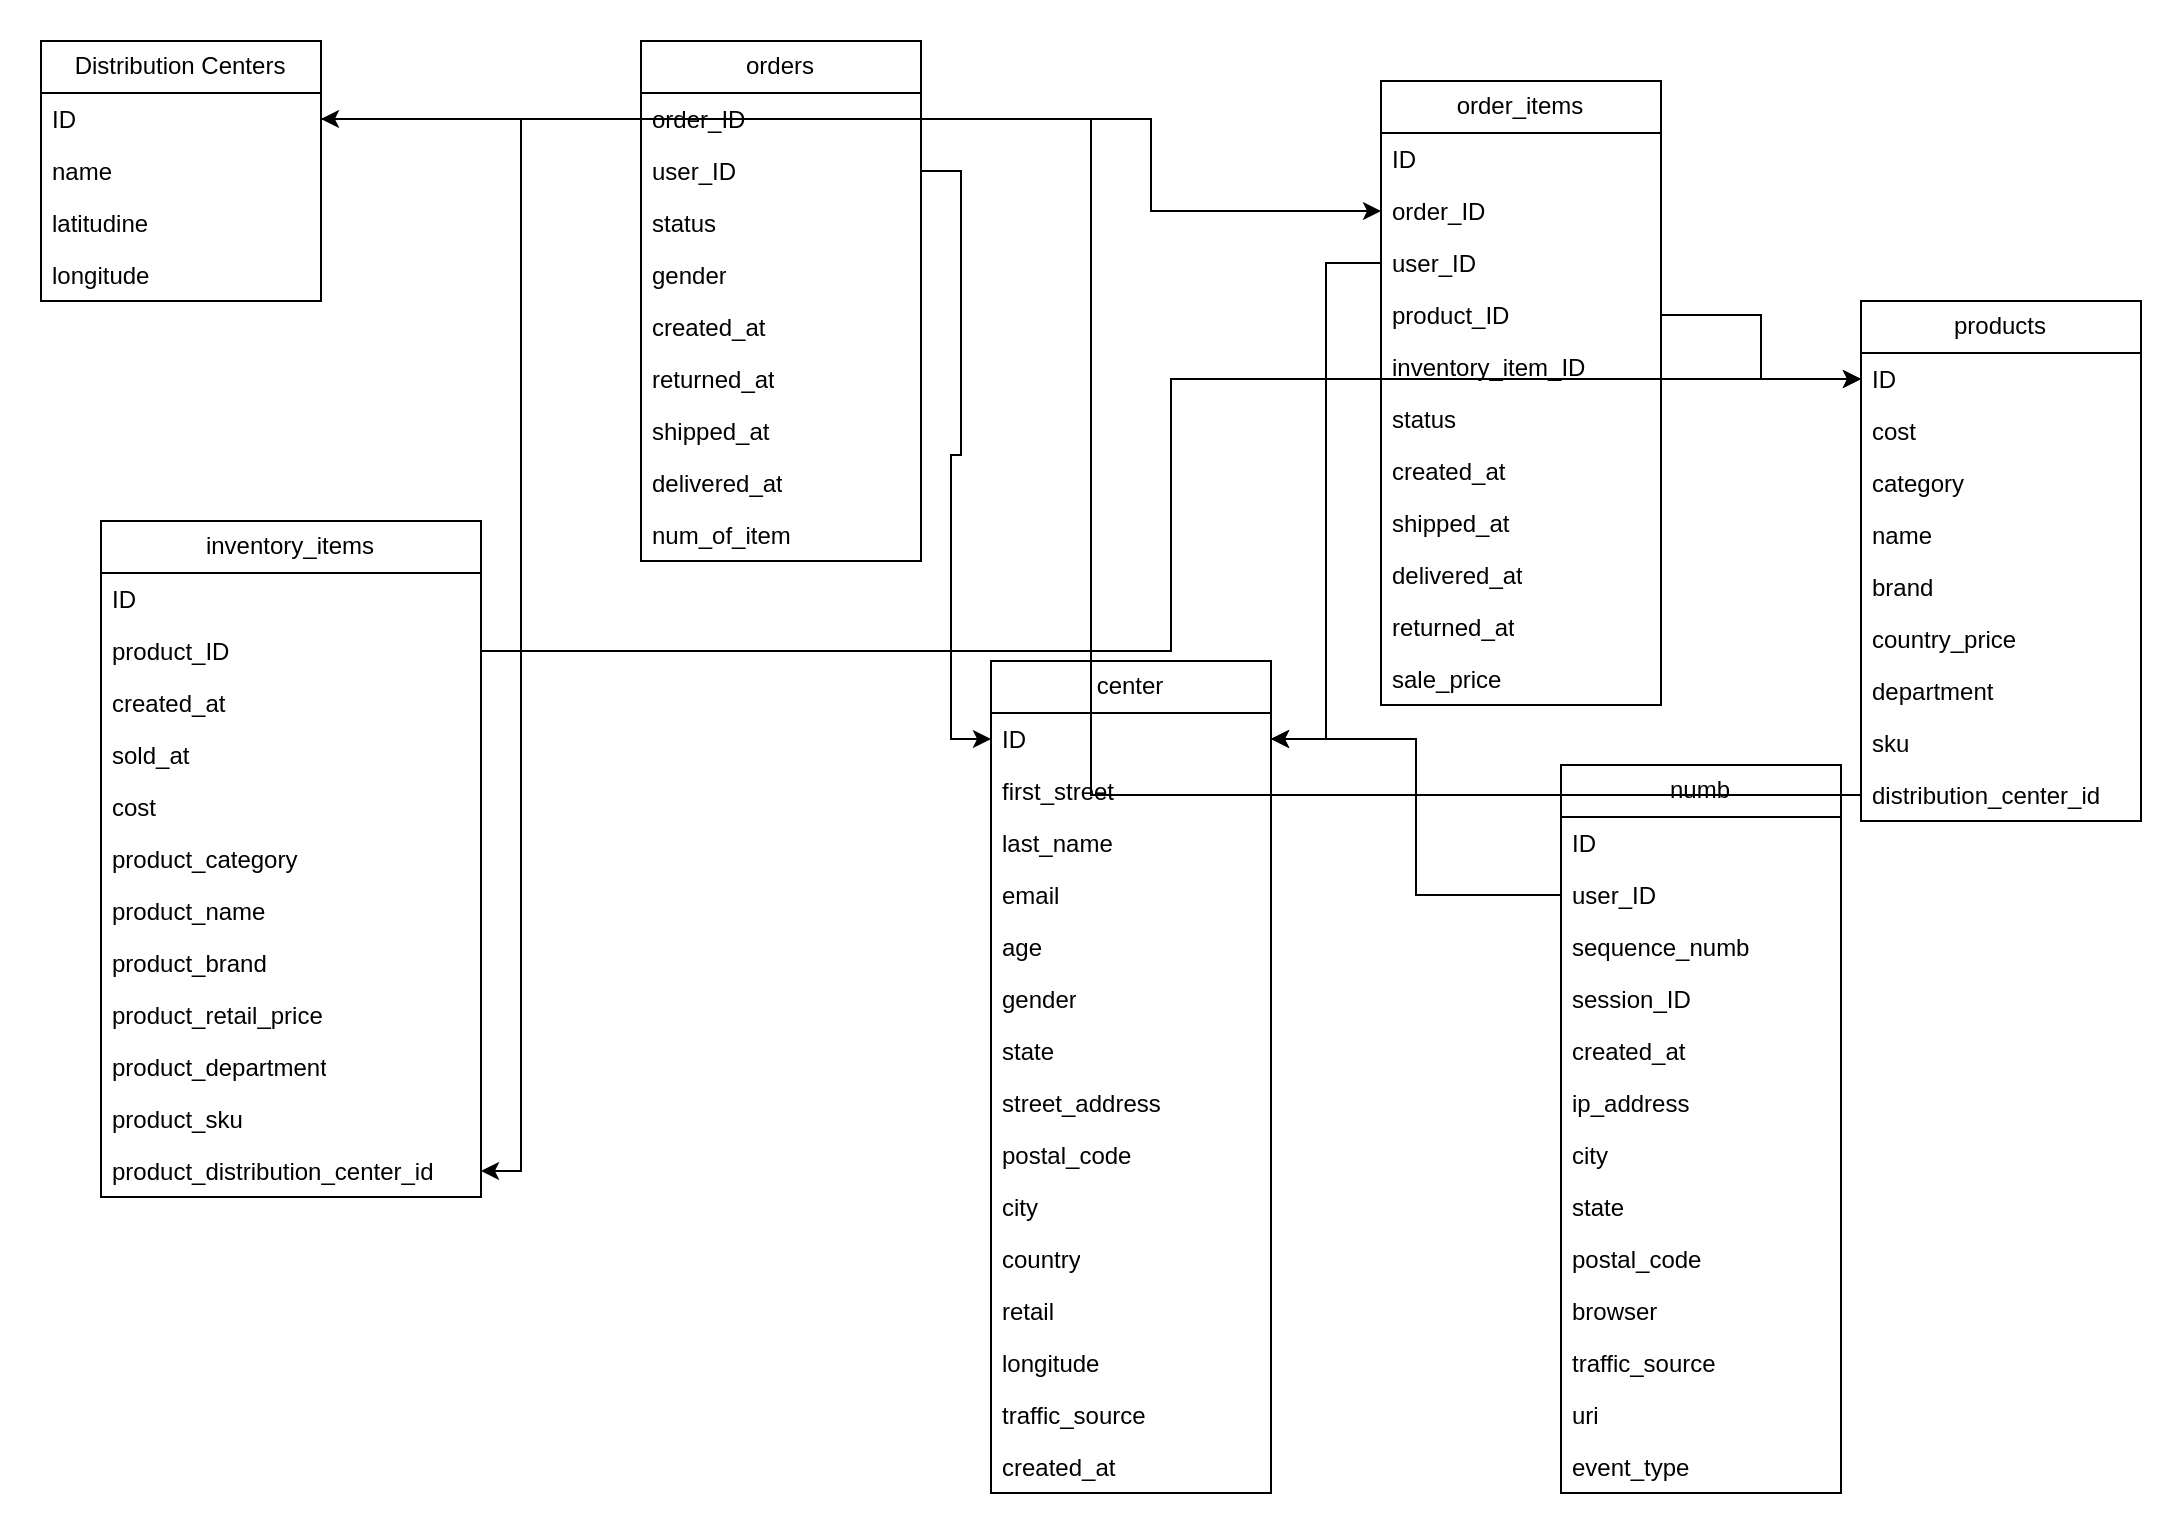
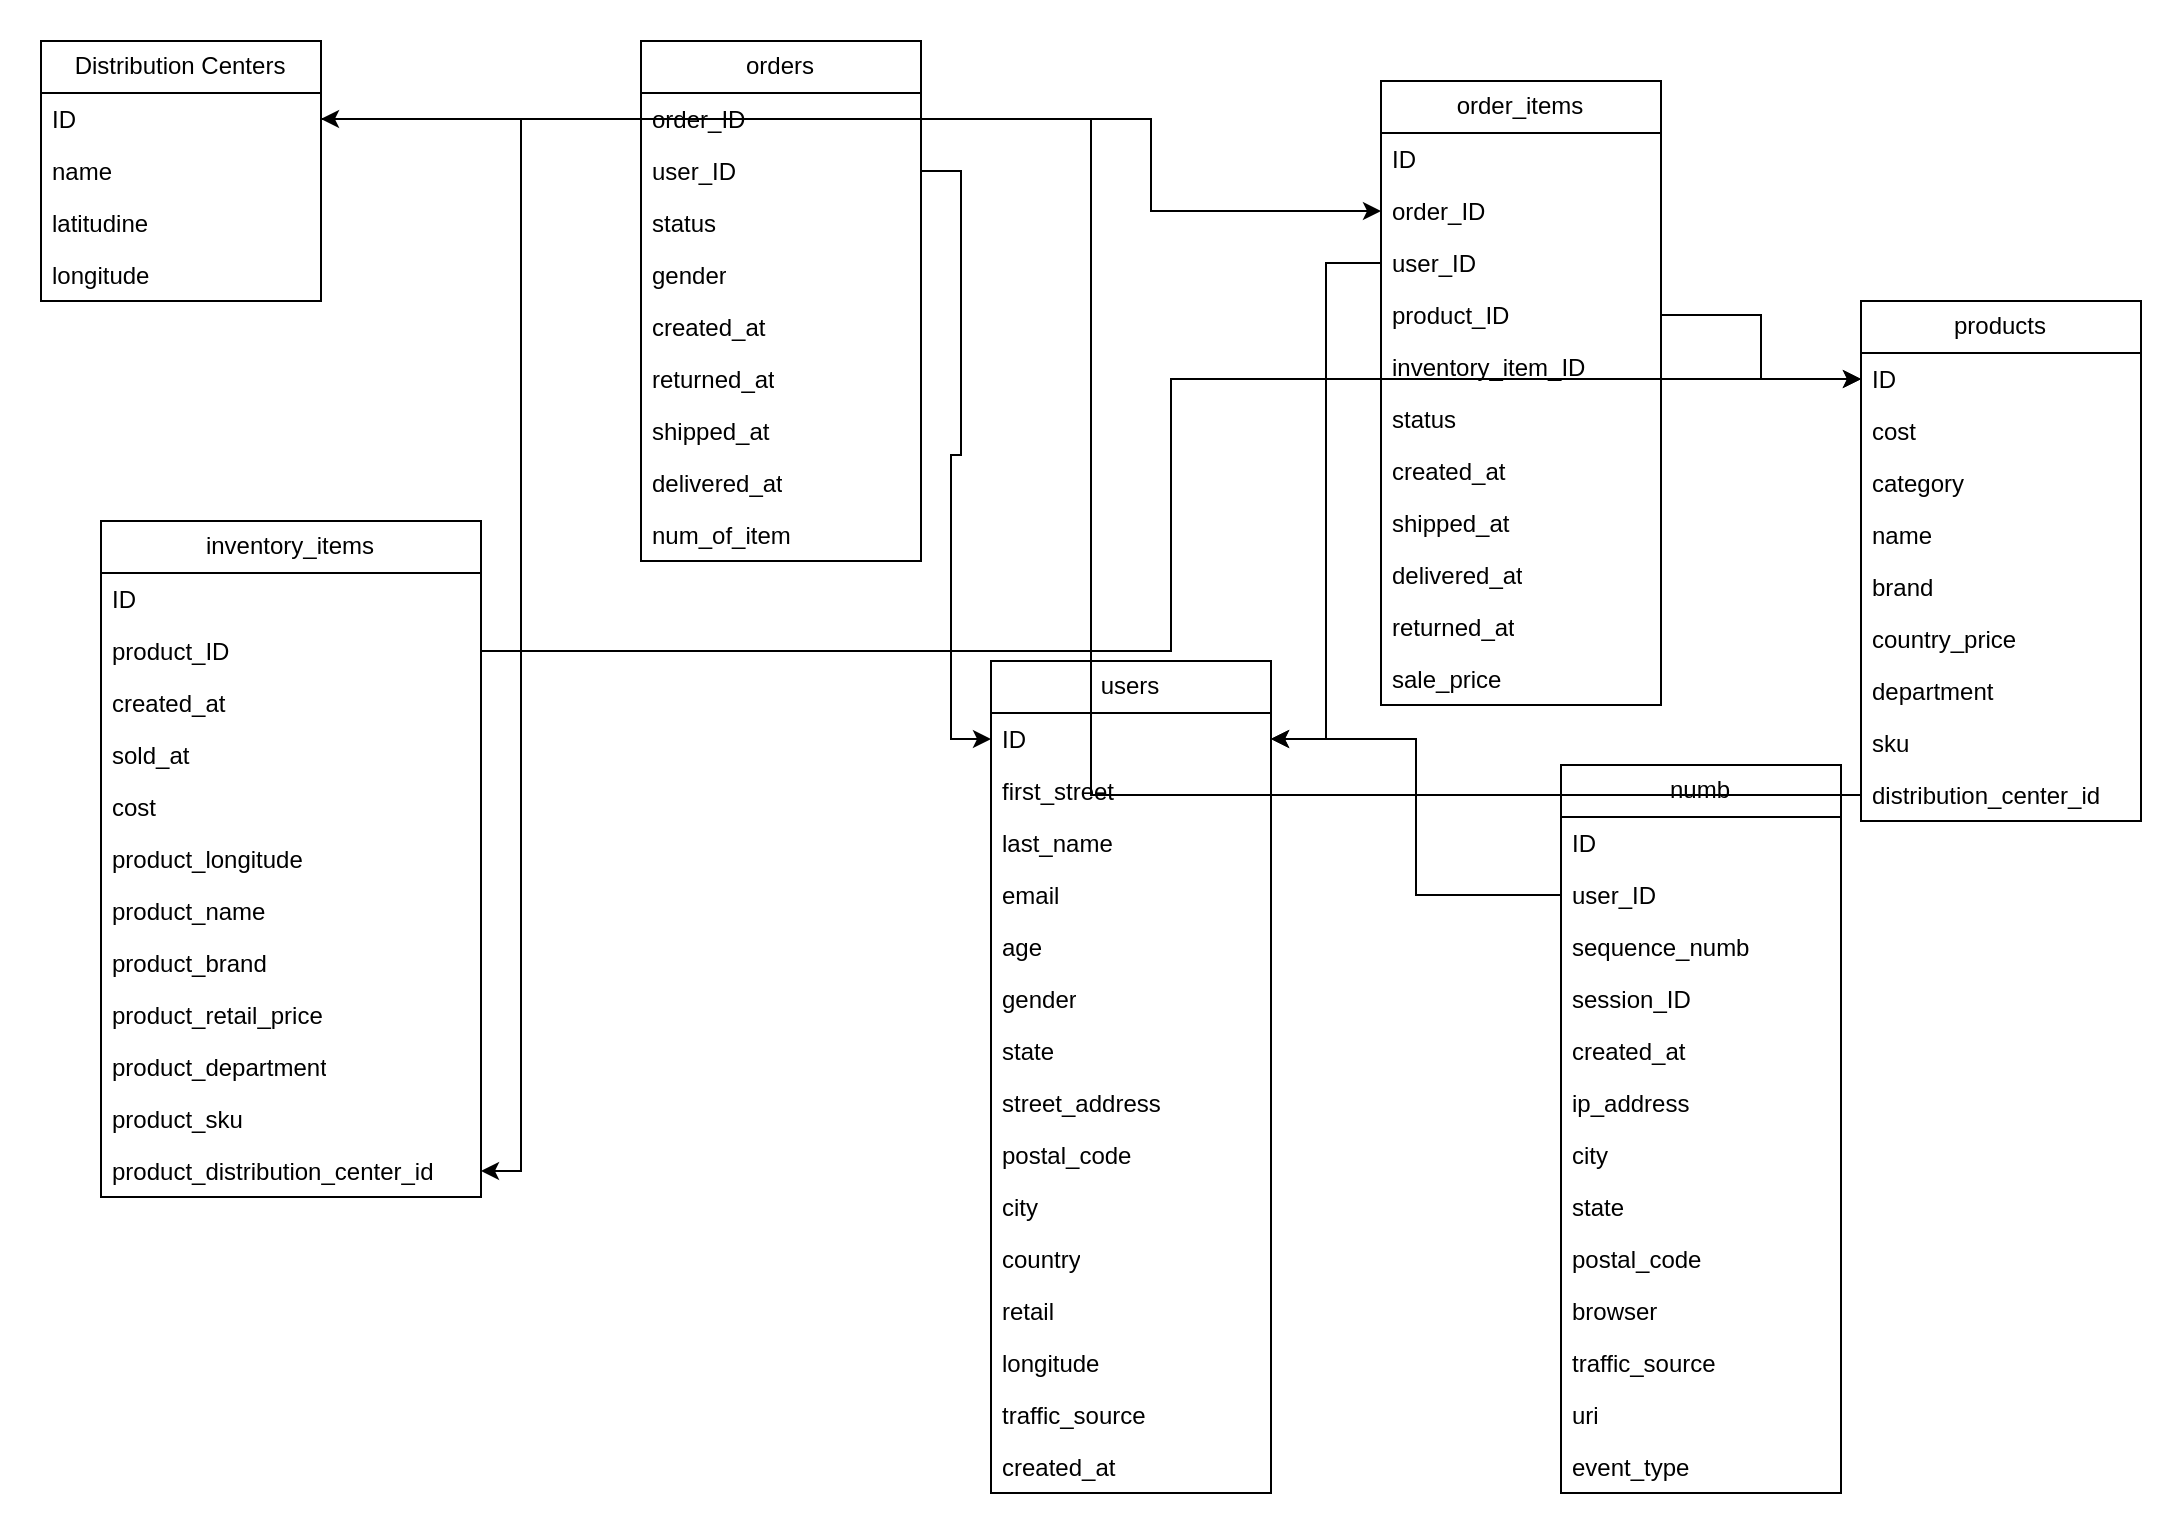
node "center": label "center" -> "users"
node "product_category": label "product_category" -> "product_longitude"
